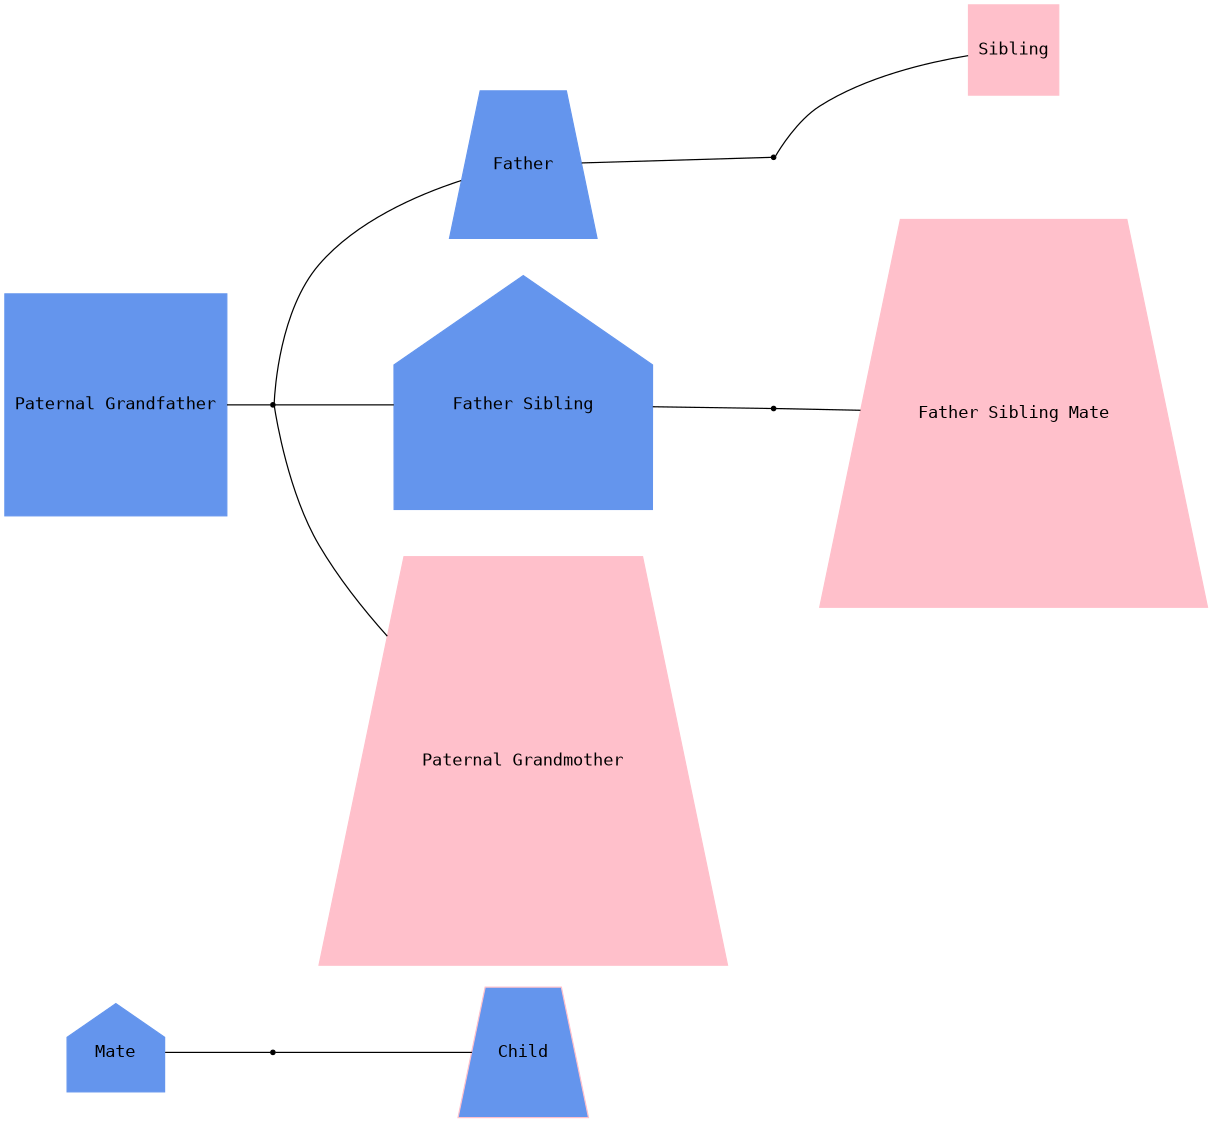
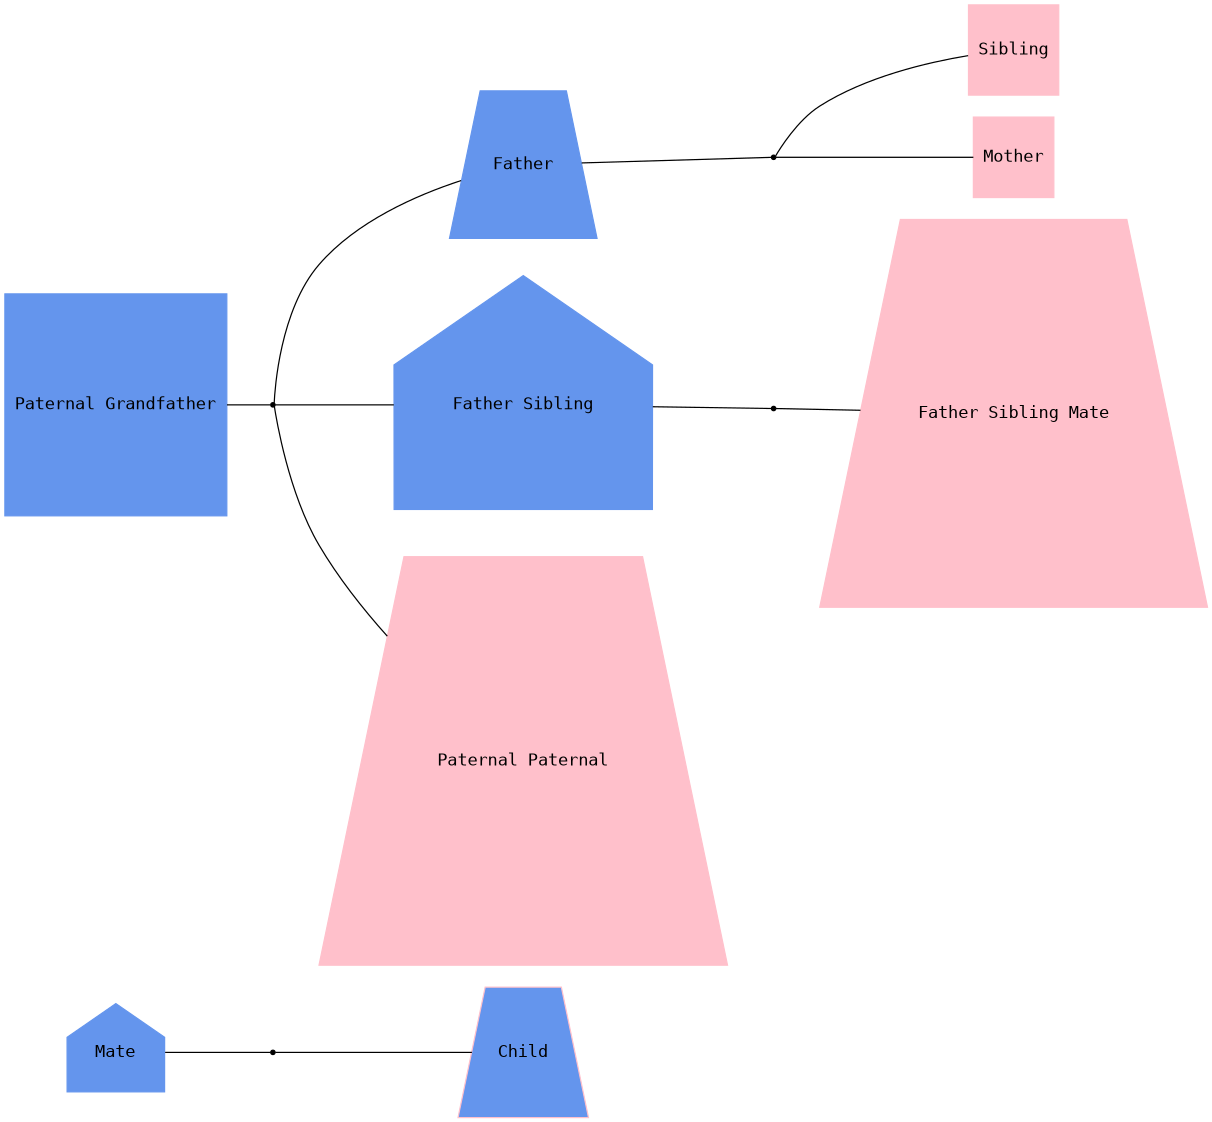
node "Mother": added
node "Paternal Grandmother": label "Paternal Grandmother" -> "Paternal Paternal"
